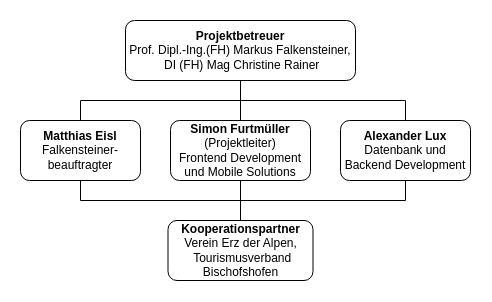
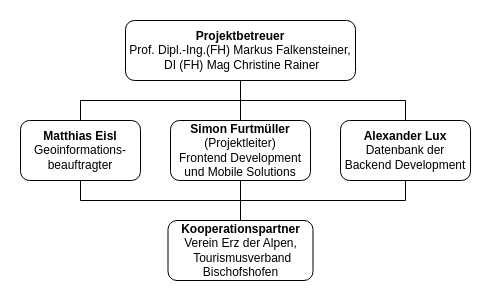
node "Matthias Eisl Falkensteiner- beauftragter": label "Matthias Eisl Falkensteiner- beauftragter" -> "Matthias Eisl Geoinformations- beauftragter"
node "Alexander Lux Datenbank und Backend Development": label "Alexander Lux Datenbank und Backend Development" -> "Alexander Lux Datenbank der Backend Development"
